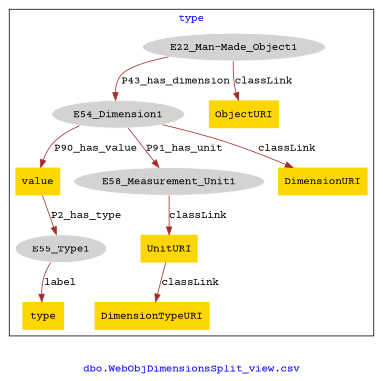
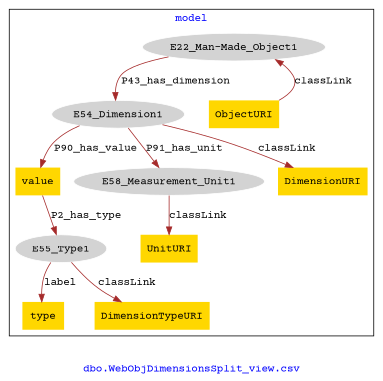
cluster "type": label "type" -> "model"
edge "E22_Man-Made_Object1" -> "ObjectURI": reversed
edge "UnitURI" -> "DimensionTypeURI": now "E55_Type1" -> "DimensionTypeURI"
